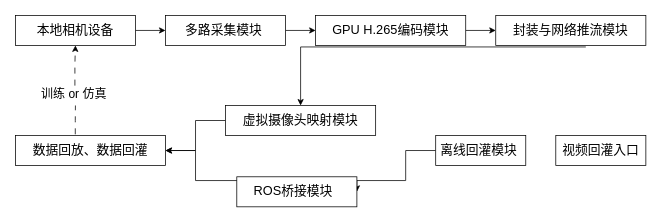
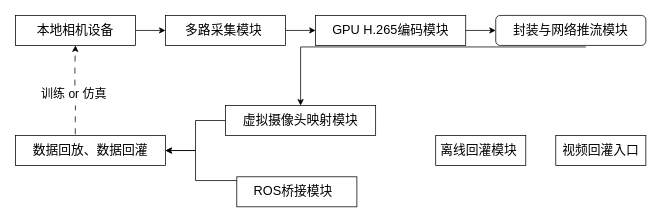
node "封装与网络推流模块": shape rectangle -> rounded rectangle
edge "离线回灌模块" -> "ROS桥接模块": removed
